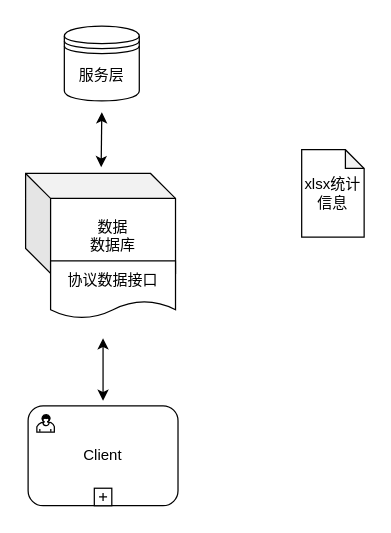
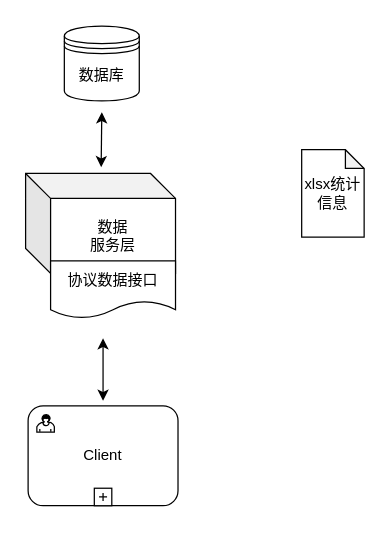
node "服务层": label "服务层" -> "数据库"
node "数据 数据库": label "数据 数据库" -> "数据 服务层"
